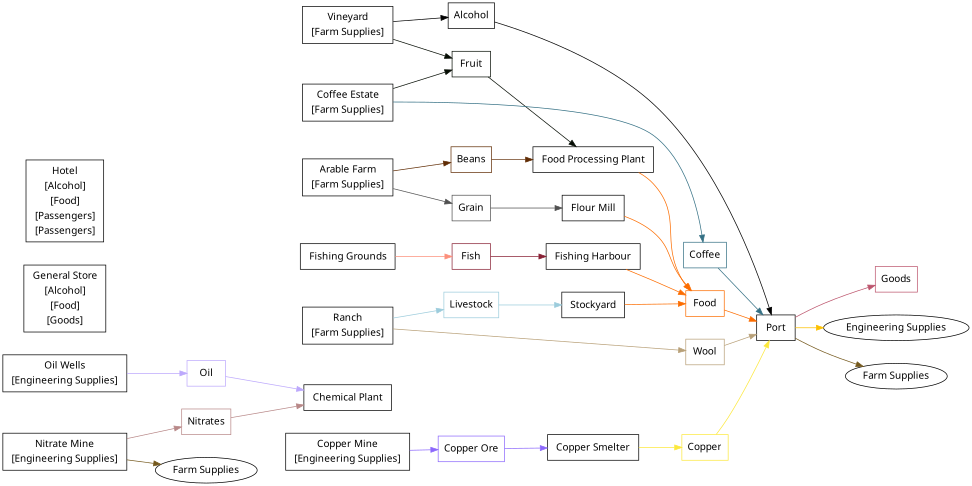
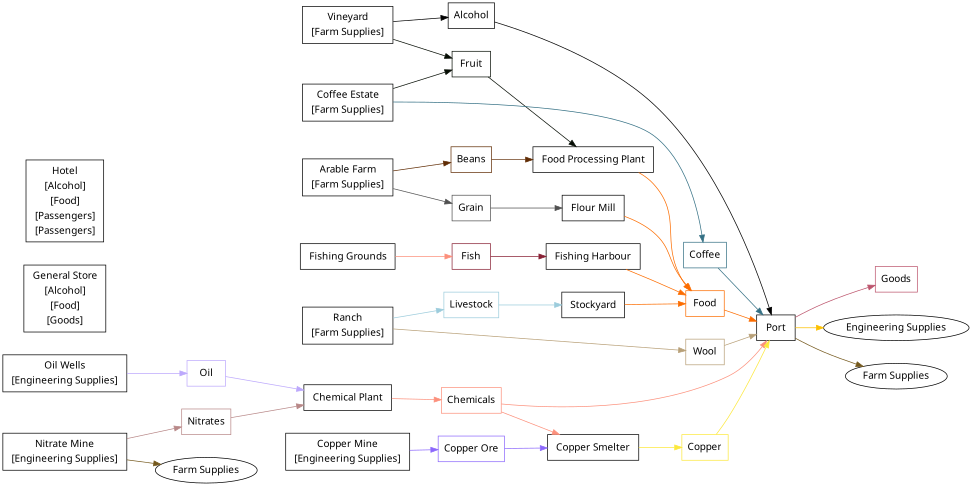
node "Chemicals": added
